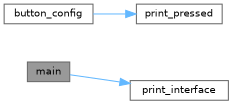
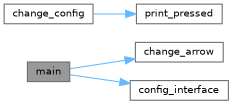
node "button_config": label "button_config" -> "change_config"
node "change_arrow": added
node "print_interface": label "print_interface" -> "config_interface"
